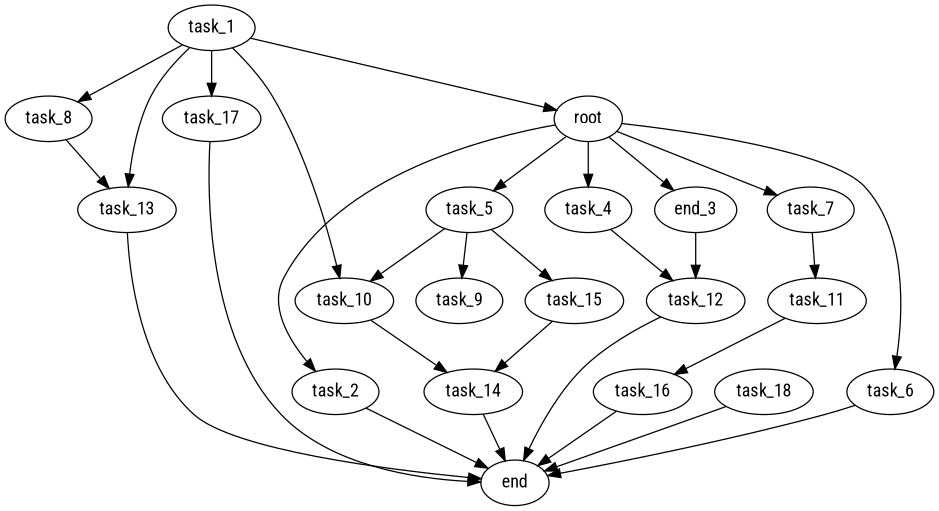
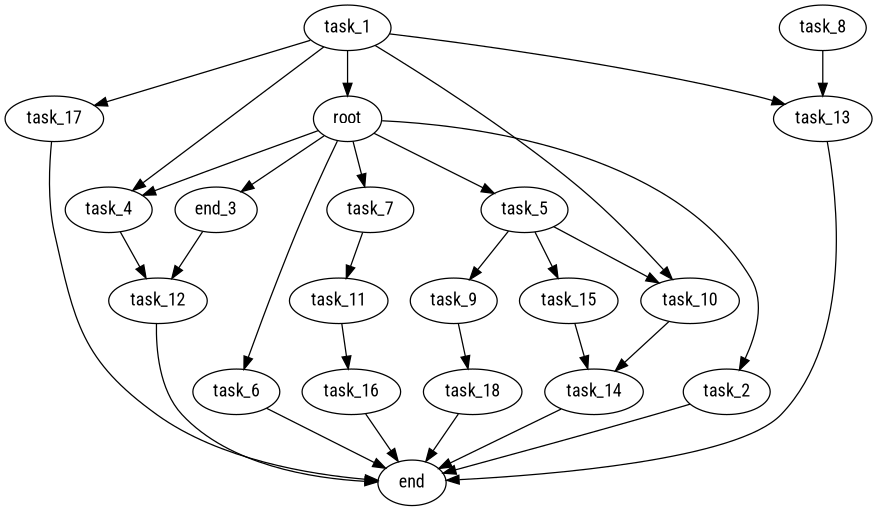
edge "task_1" -> "task_8": now "task_1" -> "task_4"
edge "task_9" -> "task_18": added
